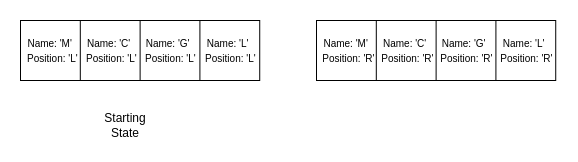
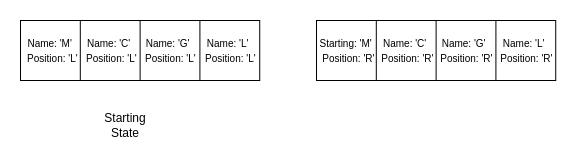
node "Name: 'M' Position: 'R'": label "Name: 'M' Position: 'R'" -> "Starting: 'M' Position: 'R'"
